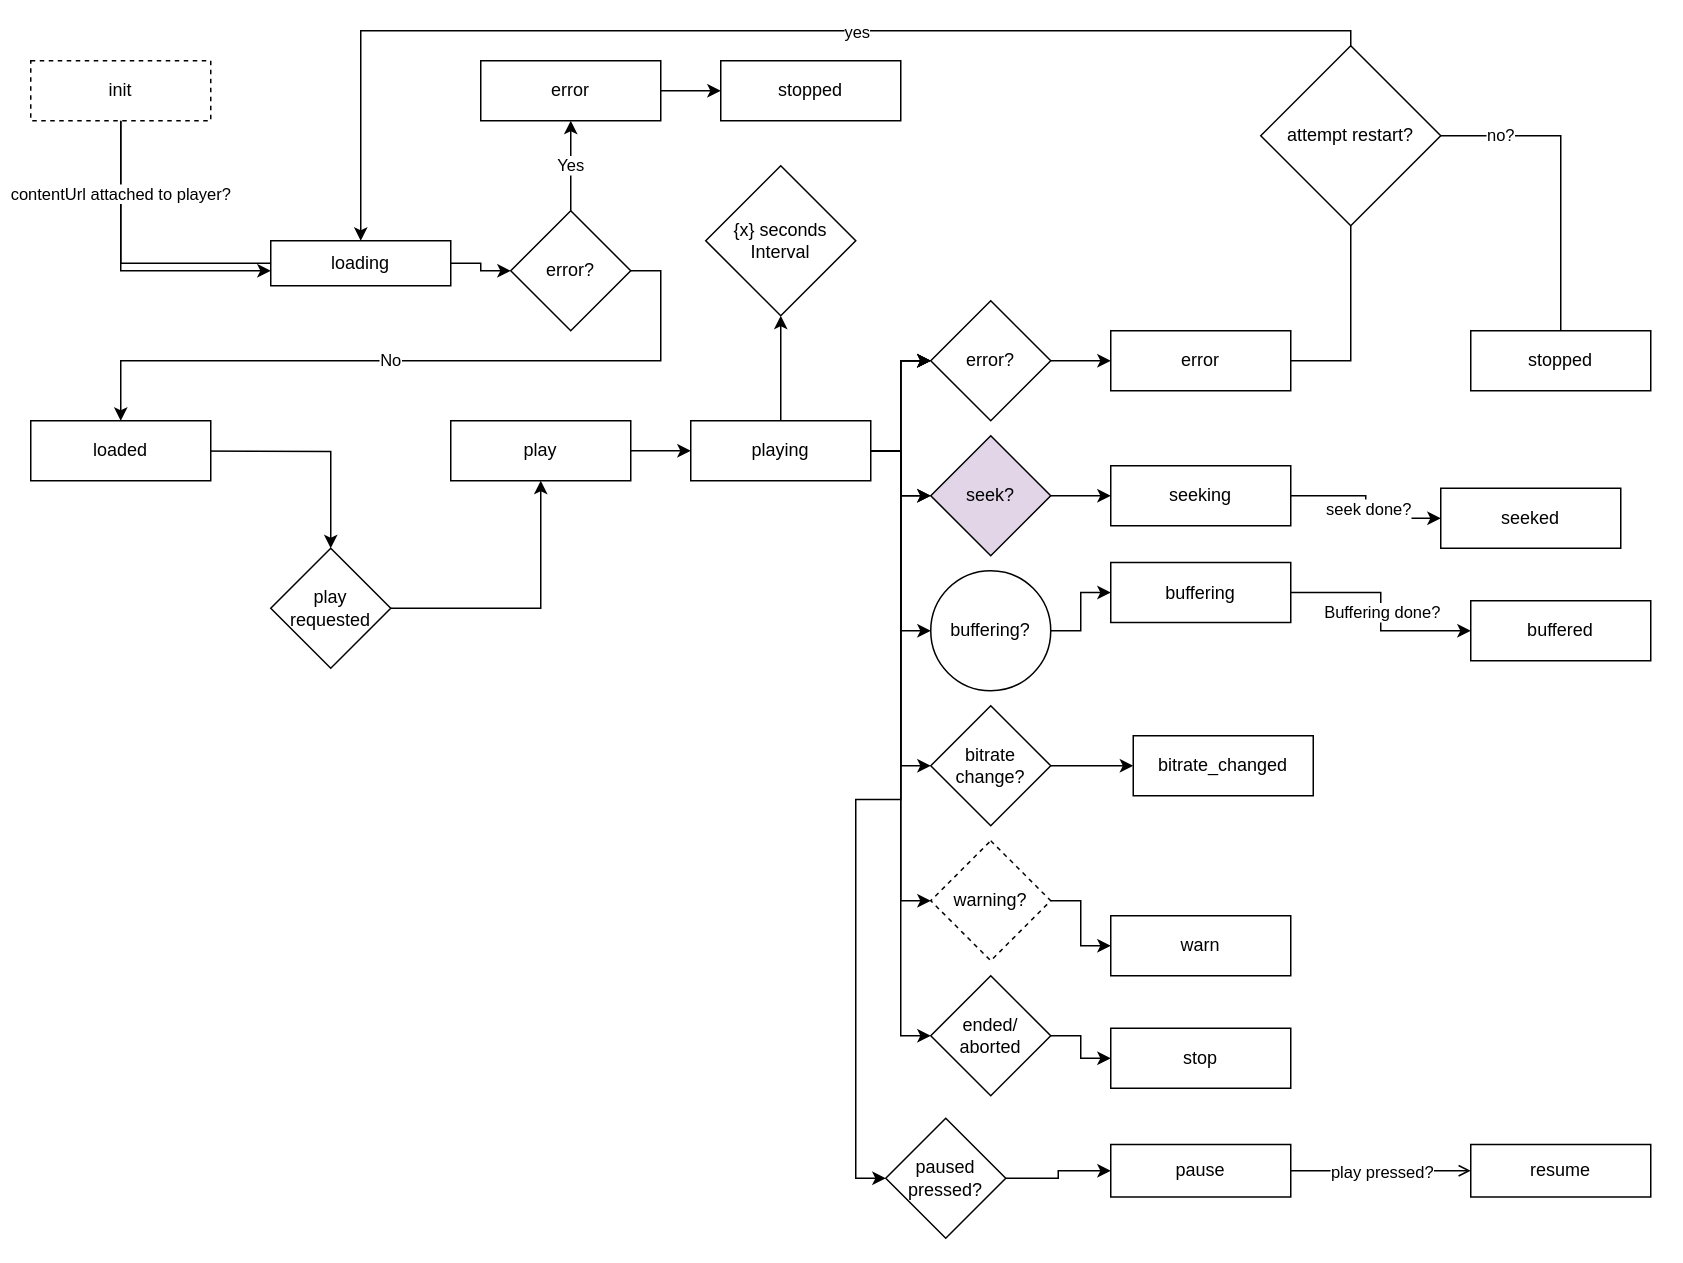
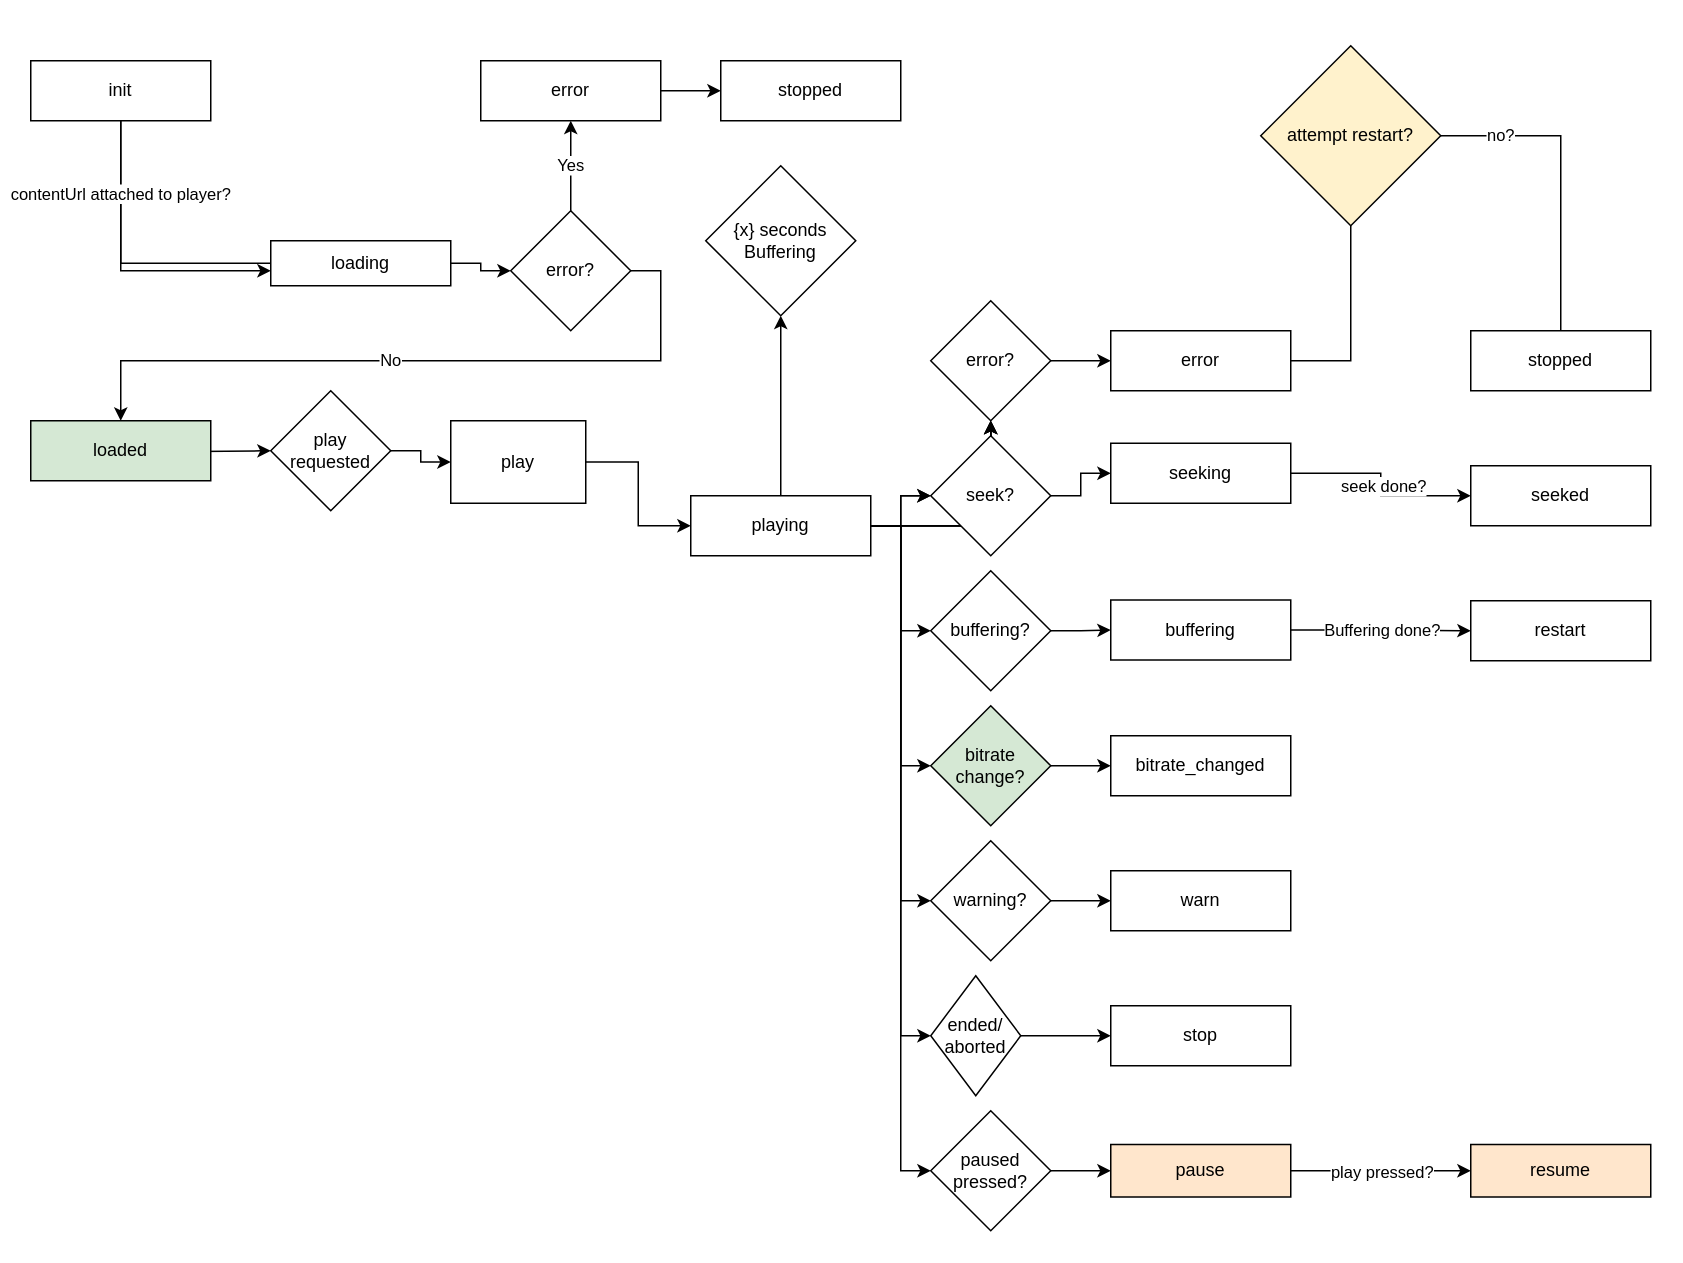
edge "attempt restart?" -> "loading": removed, label "yes"
node "init": style dashed -> solid
node "attempt restart?": fillcolor #ffffff -> #fff2cc
node "{x} seconds Interval": label "{x} seconds Interval" -> "{x} seconds Buffering"
node "loaded": fillcolor #ffffff -> #d5e8d4
node "play": size 180x60 -> 135x83
node "playing": moved (781, 451) -> (781, 526)
node "seek?": fillcolor #e1d5e7 -> #ffffff
node "seeking": moved (1201, 496) -> (1201, 473)
node "seeked": moved (1531, 518) -> (1561, 496)
node "buffering": moved (1201, 593) -> (1201, 630)
node "play requested": moved (331, 608) -> (331, 451)
node "buffering?": shape ellipse -> diamond
node "buffered": label "buffered" -> "restart"
node "bitrate change?": fillcolor #ffffff -> #d5e8d4
node "bitrate_changed": moved (1223, 766) -> (1201, 766)
node "warning?": style dashed -> solid
node "warn": moved (1201, 946) -> (1201, 901)
node "ended/ aborted": size 120x120 -> 90x120
node "stop": moved (1201, 1058) -> (1201, 1036)
node "pause": fillcolor #ffffff -> #ffe6cc
edge "pause" -> "resume": arrowhead open -> classic
node "resume": fillcolor #ffffff -> #ffe6cc
node "paused pressed?": moved (946, 1178) -> (991, 1171)
